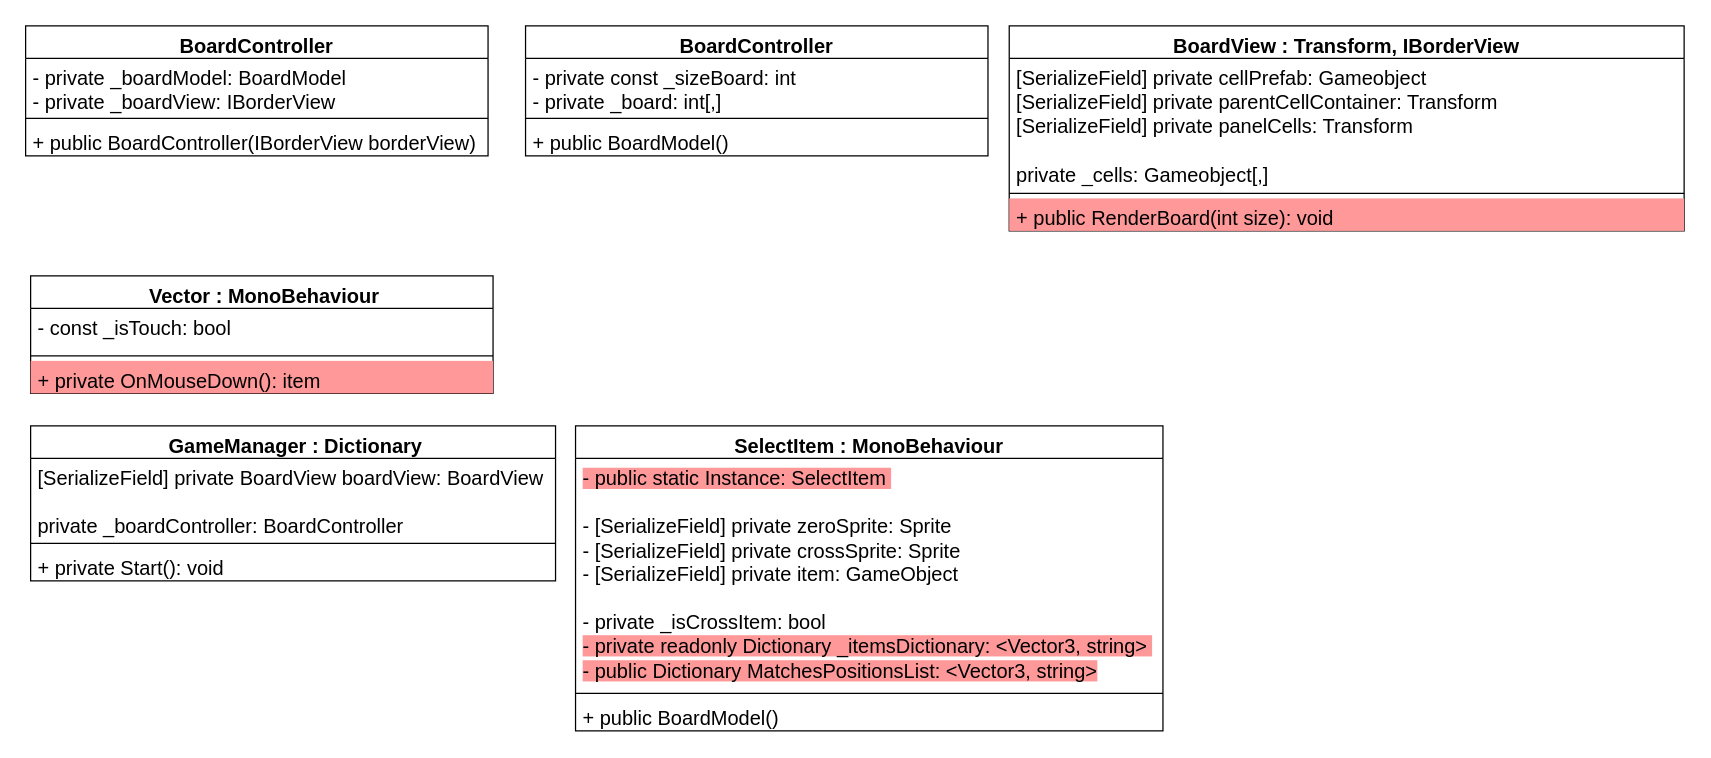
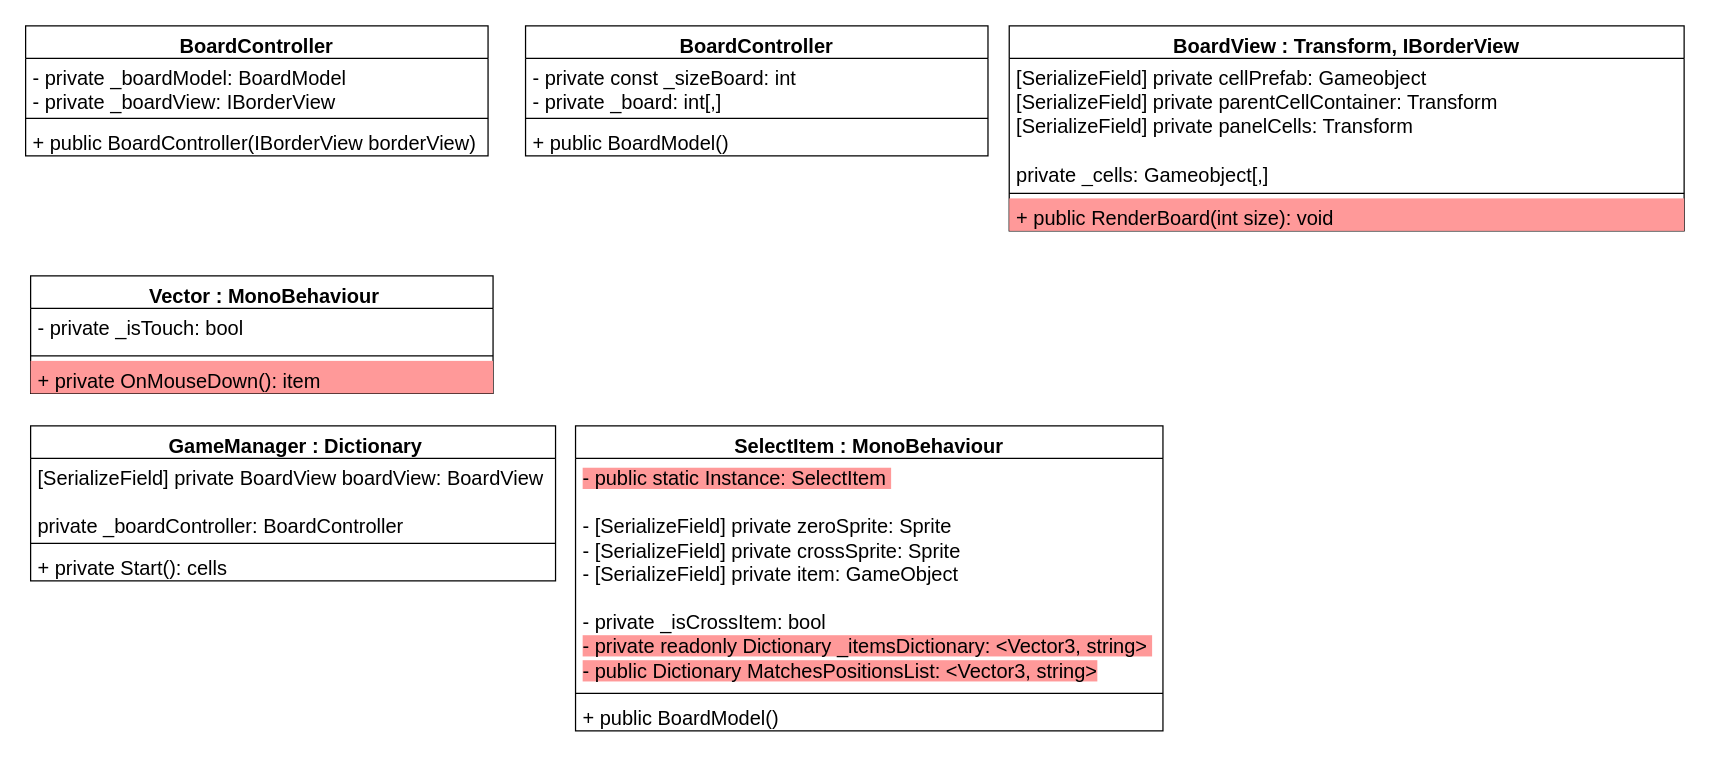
node "- const _isTouch: bool": label "- const _isTouch: bool" -> "- private _isTouch: bool"
node "+ private Start(): void": label "+ private Start(): void" -> "+ private Start(): cells"
